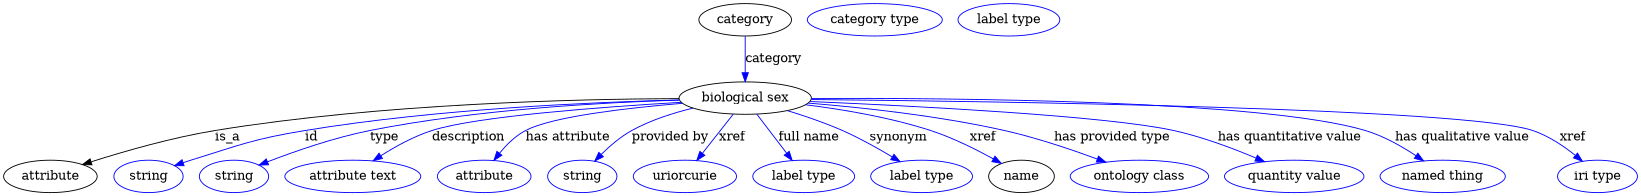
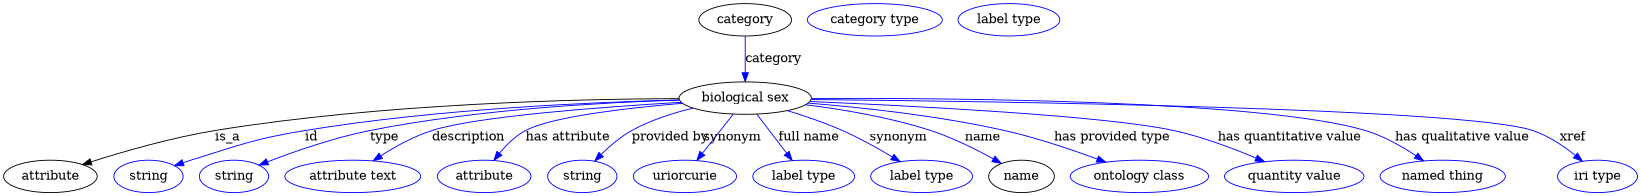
edge "biological sex" -> "uriorcurie": label "xref" -> "synonym"
edge "biological sex" -> "name": label "xref" -> "name"
